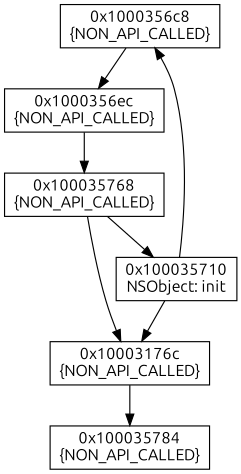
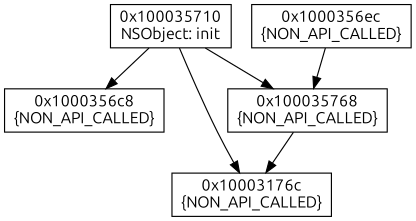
edge "0x1000356c8 {NON_API_CALLED}" -> "0x1000356ec {NON_API_CALLED}": removed
edge "0x100035768 {NON_API_CALLED}" -> "0x100035710 NSObject: init": reversed
node "0x100035784 {NON_API_CALLED}": removed
